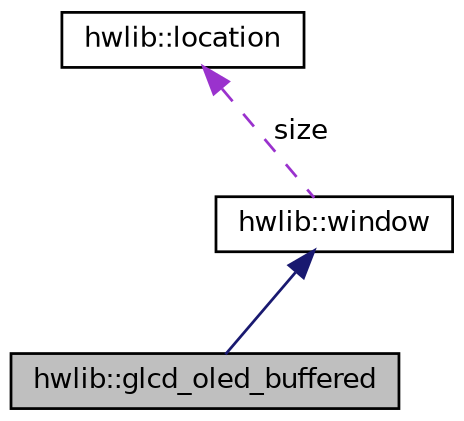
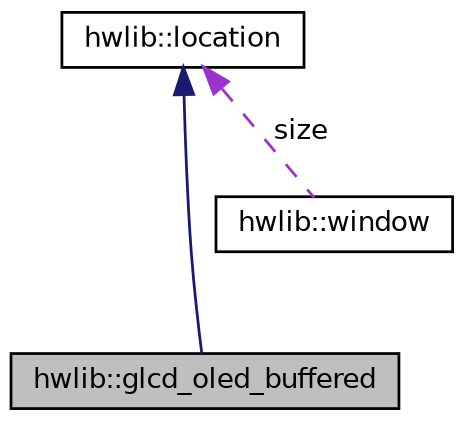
edge "hwlib::glcd_oled_buffered" -> "hwlib::window": now "hwlib::glcd_oled_buffered" -> "hwlib::location"
